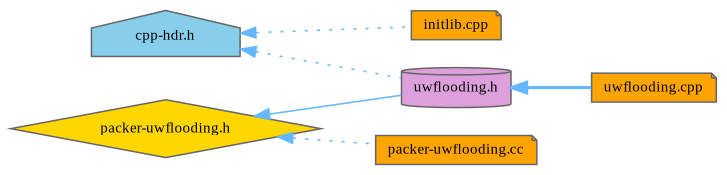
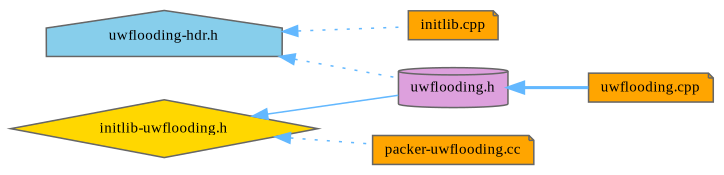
node "cpp-hdr.h": label "cpp-hdr.h" -> "uwflooding-hdr.h"
node "packer-uwflooding.h": label "packer-uwflooding.h" -> "initlib-uwflooding.h"
